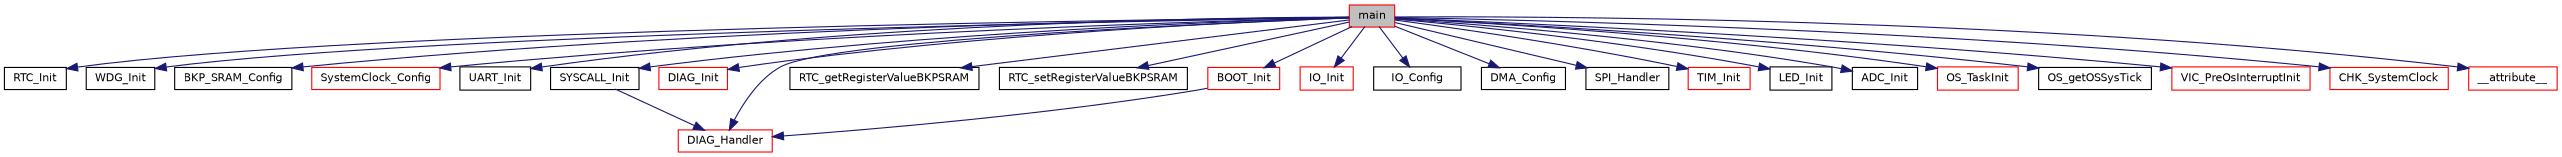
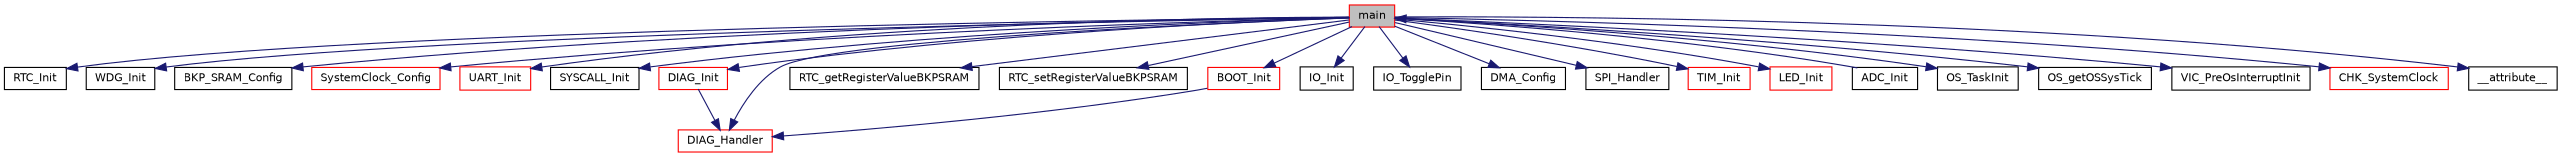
edge "main" -> "ADC_Init": reversed
node "UART_Init": color black -> red
node "IO_Init": color red -> black
node "IO_Config": label "IO_Config" -> "IO_TogglePin"
node "LED_Init": color black -> red
node "OS_TaskInit": color red -> black
node "VIC_PreOsInterruptInit": color red -> black
node "__attribute__": color red -> black
edge "SYSCALL_Init" -> "DIAG_Handler": now "DIAG_Init" -> "DIAG_Handler"
